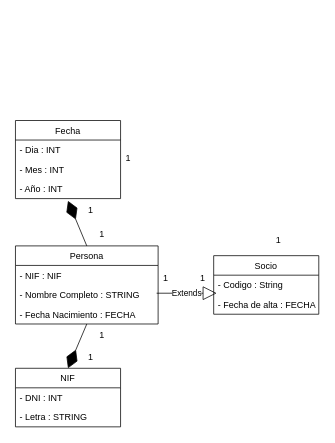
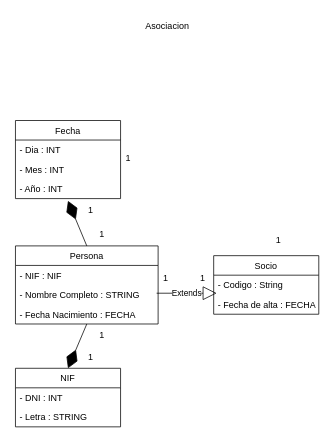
node "Asociacion": added
